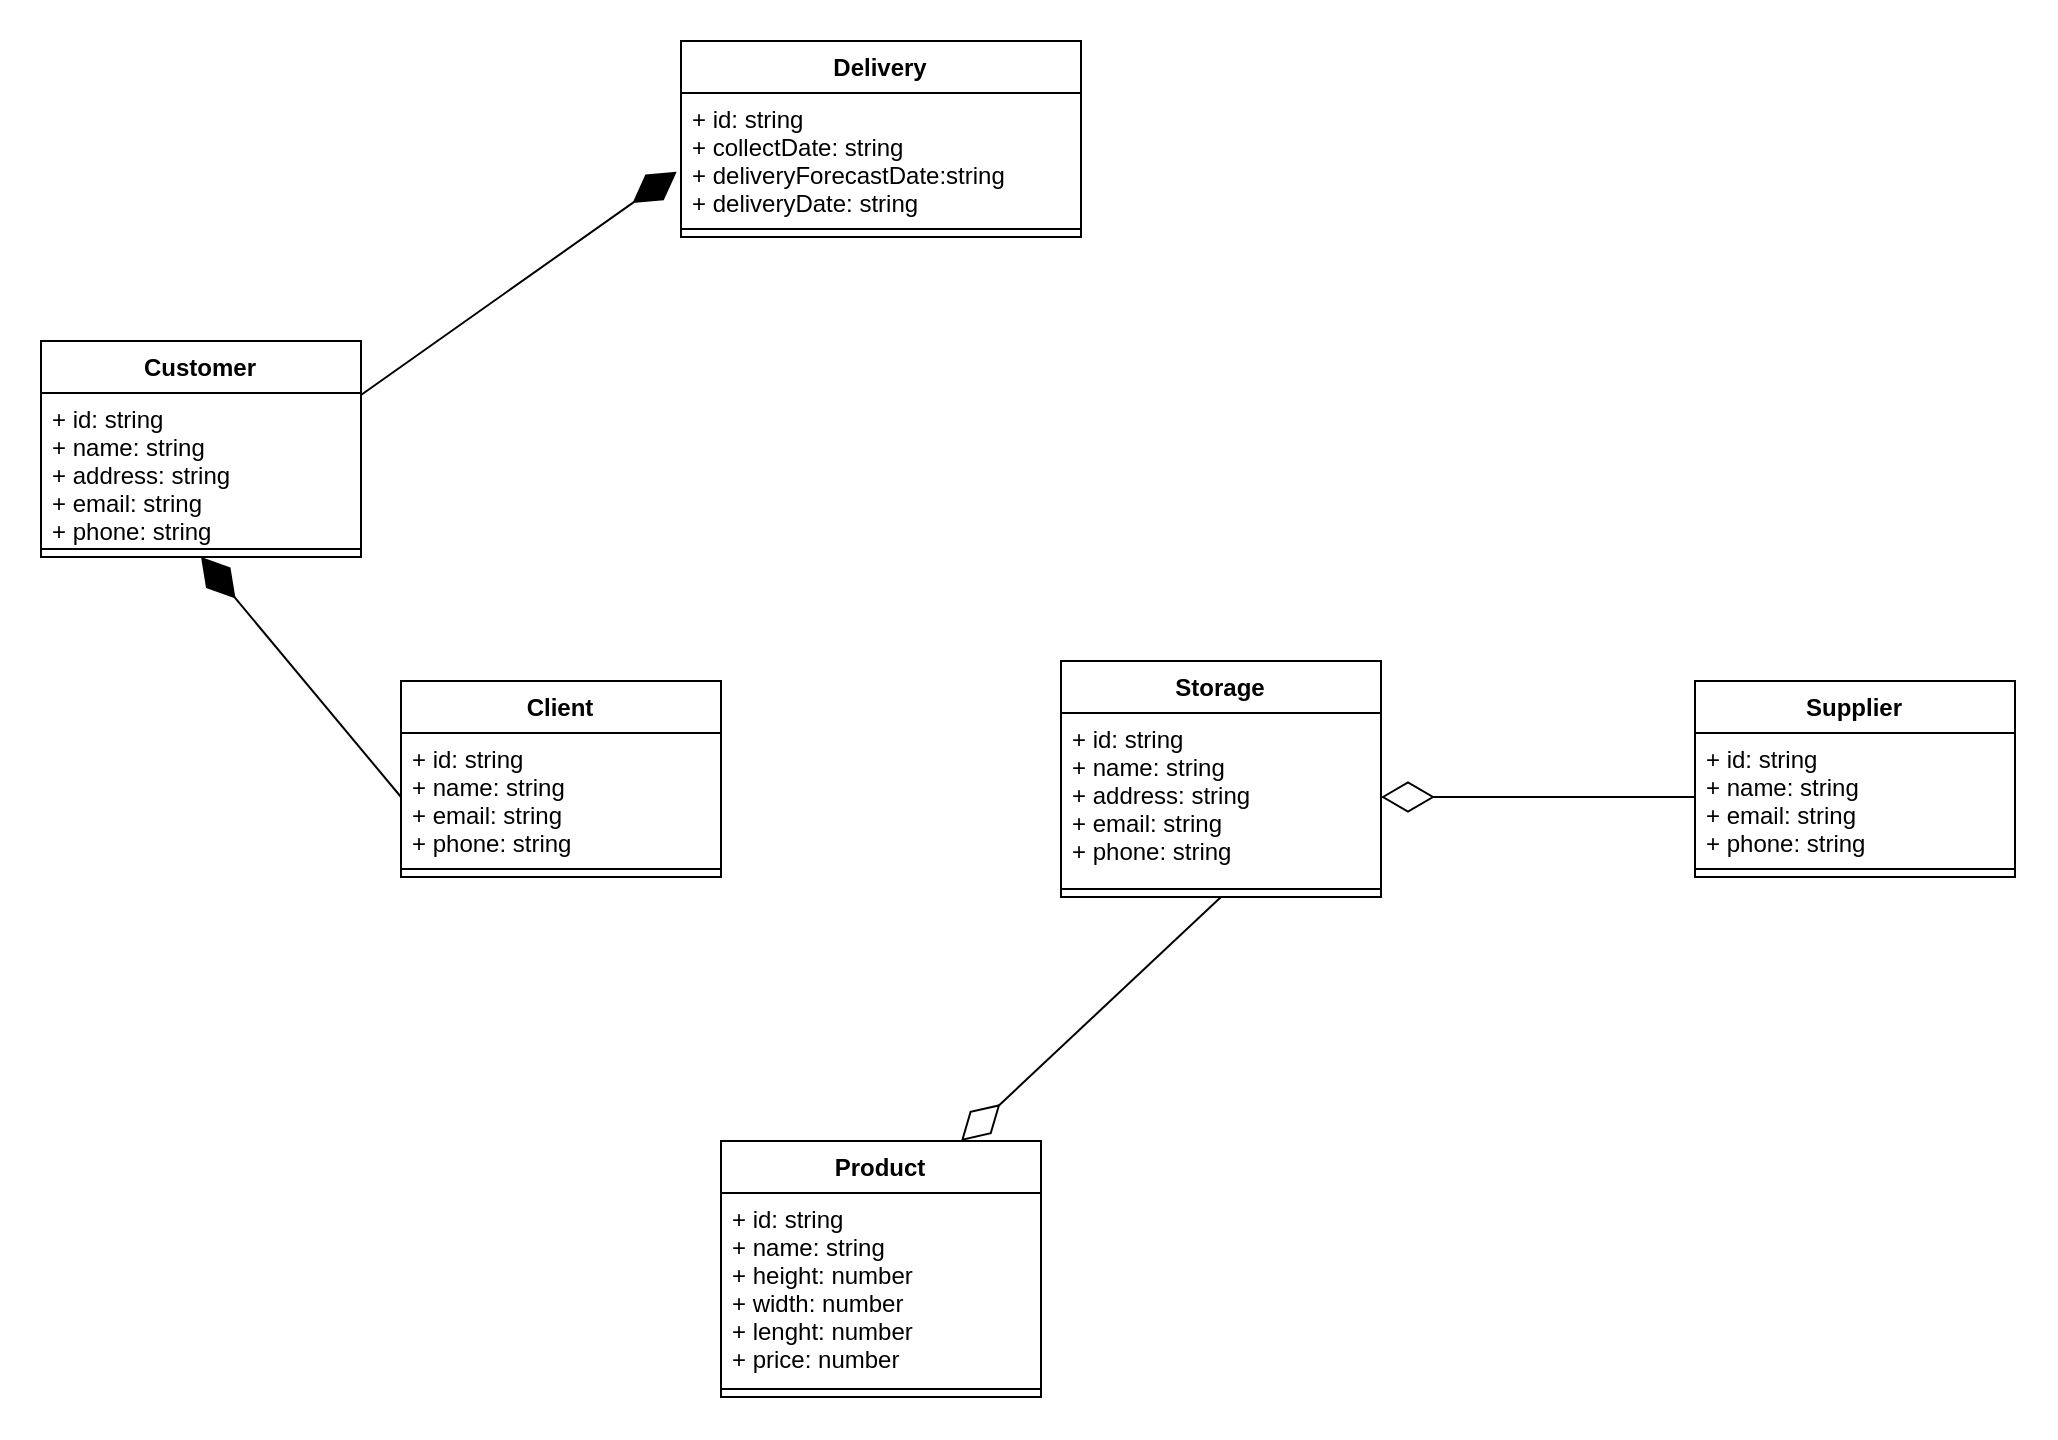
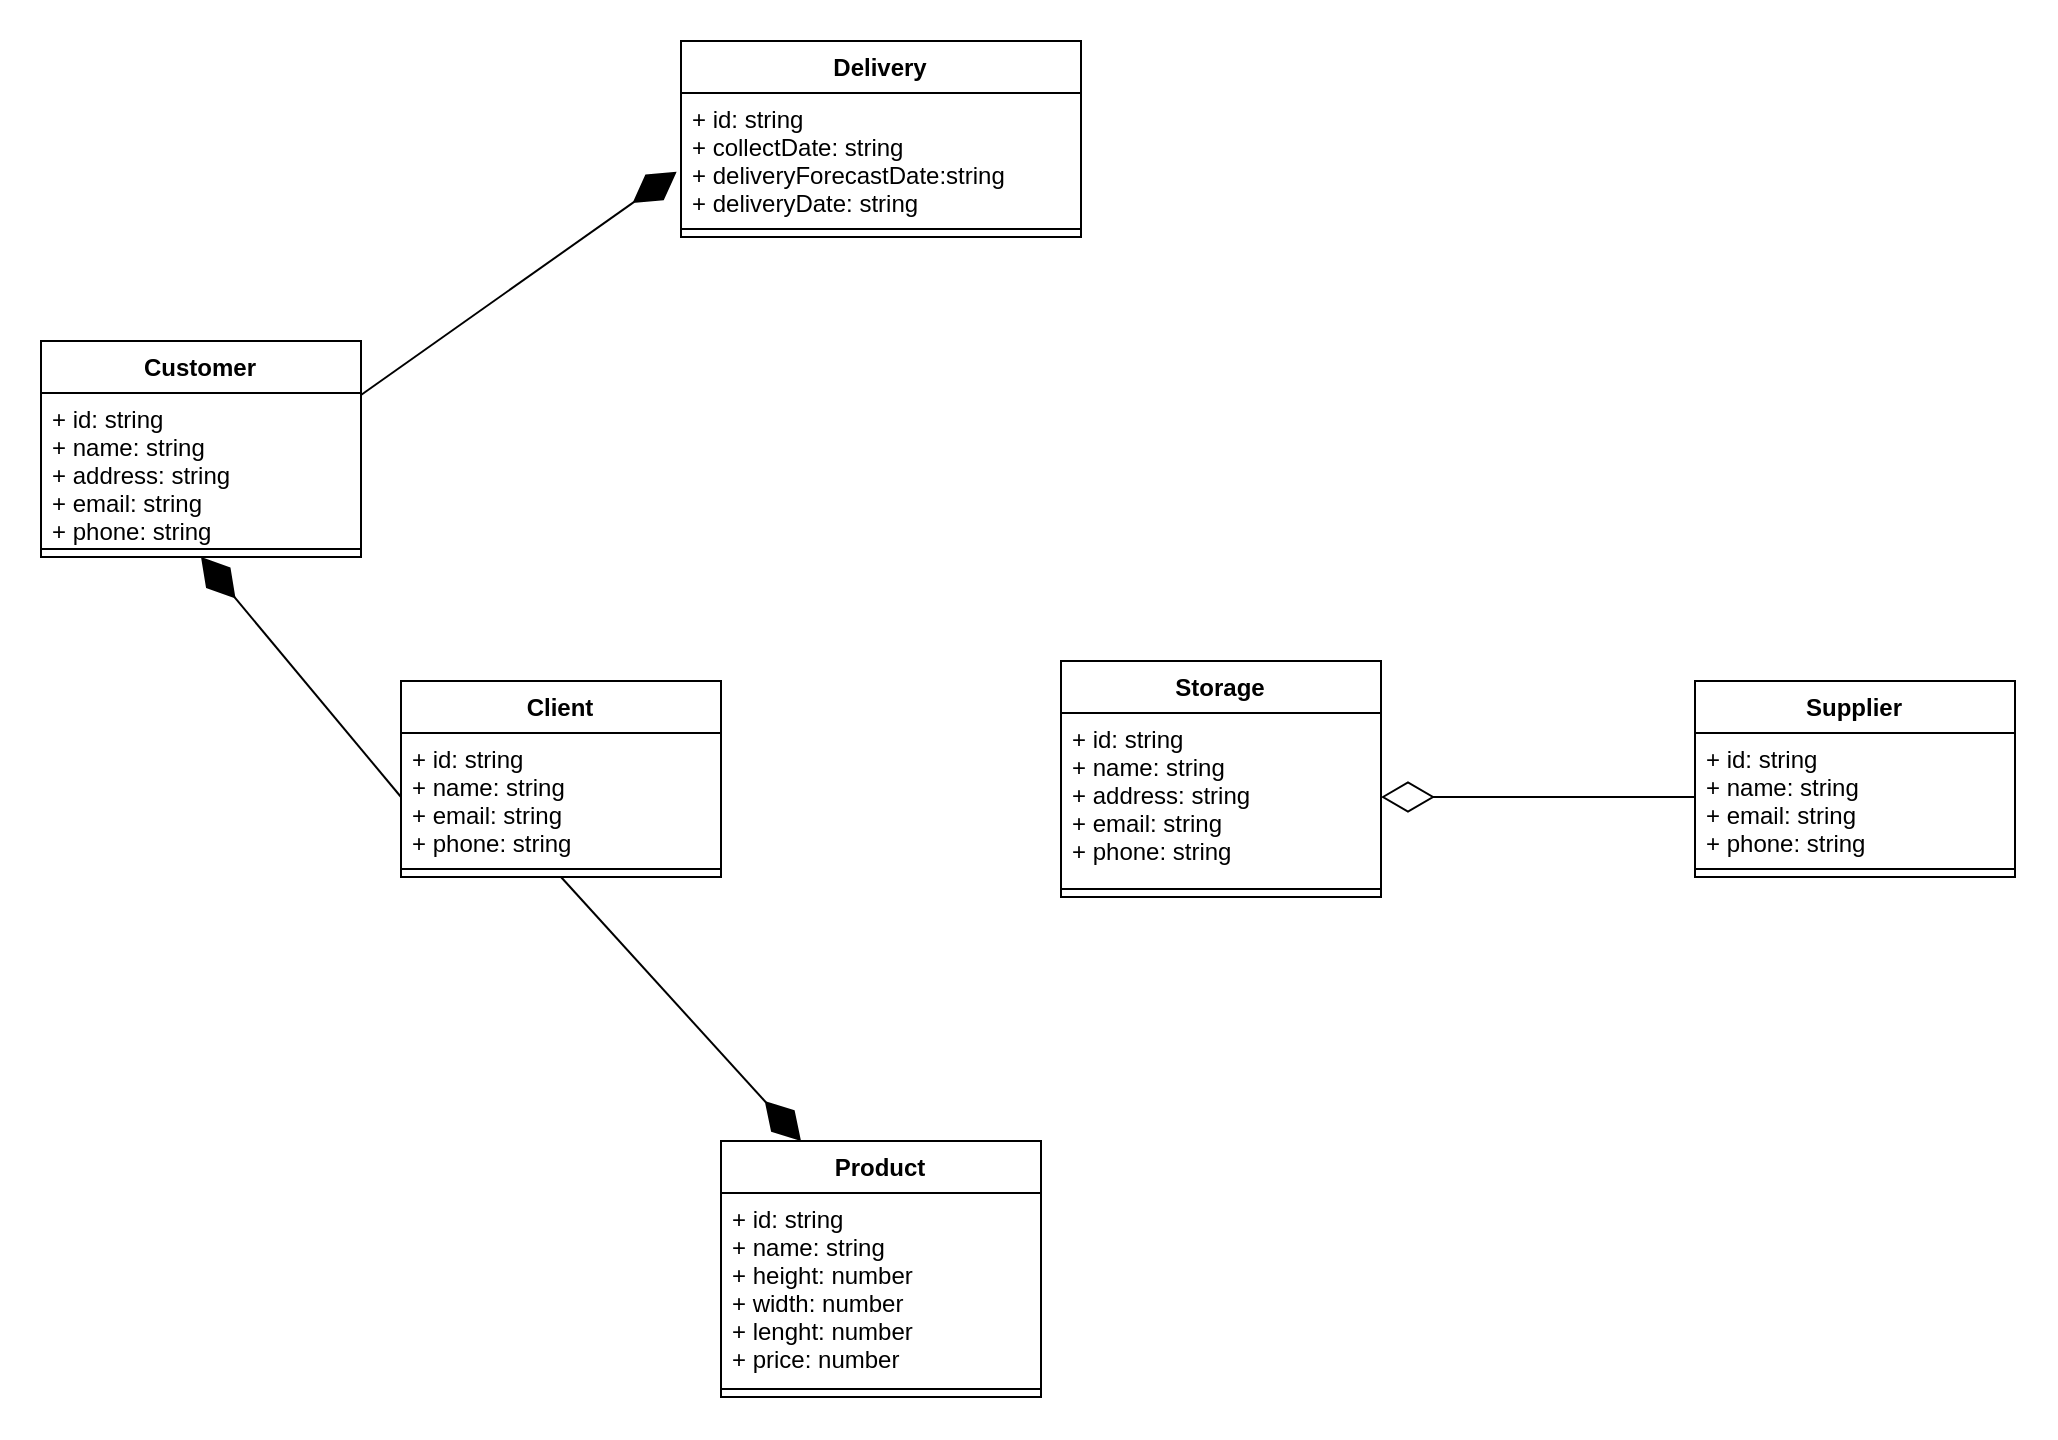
edge "Client" -> "Product": added
edge "Storage" -> "Product": removed
